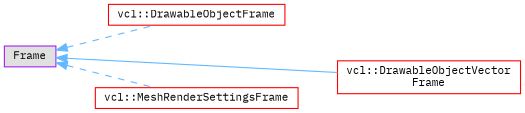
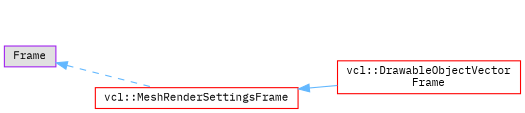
node "vcl::DrawableObjectFrame": removed
edge "vcl::DrawableObjectVector Frame" -> "Frame": now "vcl::DrawableObjectVector Frame" -> "vcl::MeshRenderSettingsFrame"
